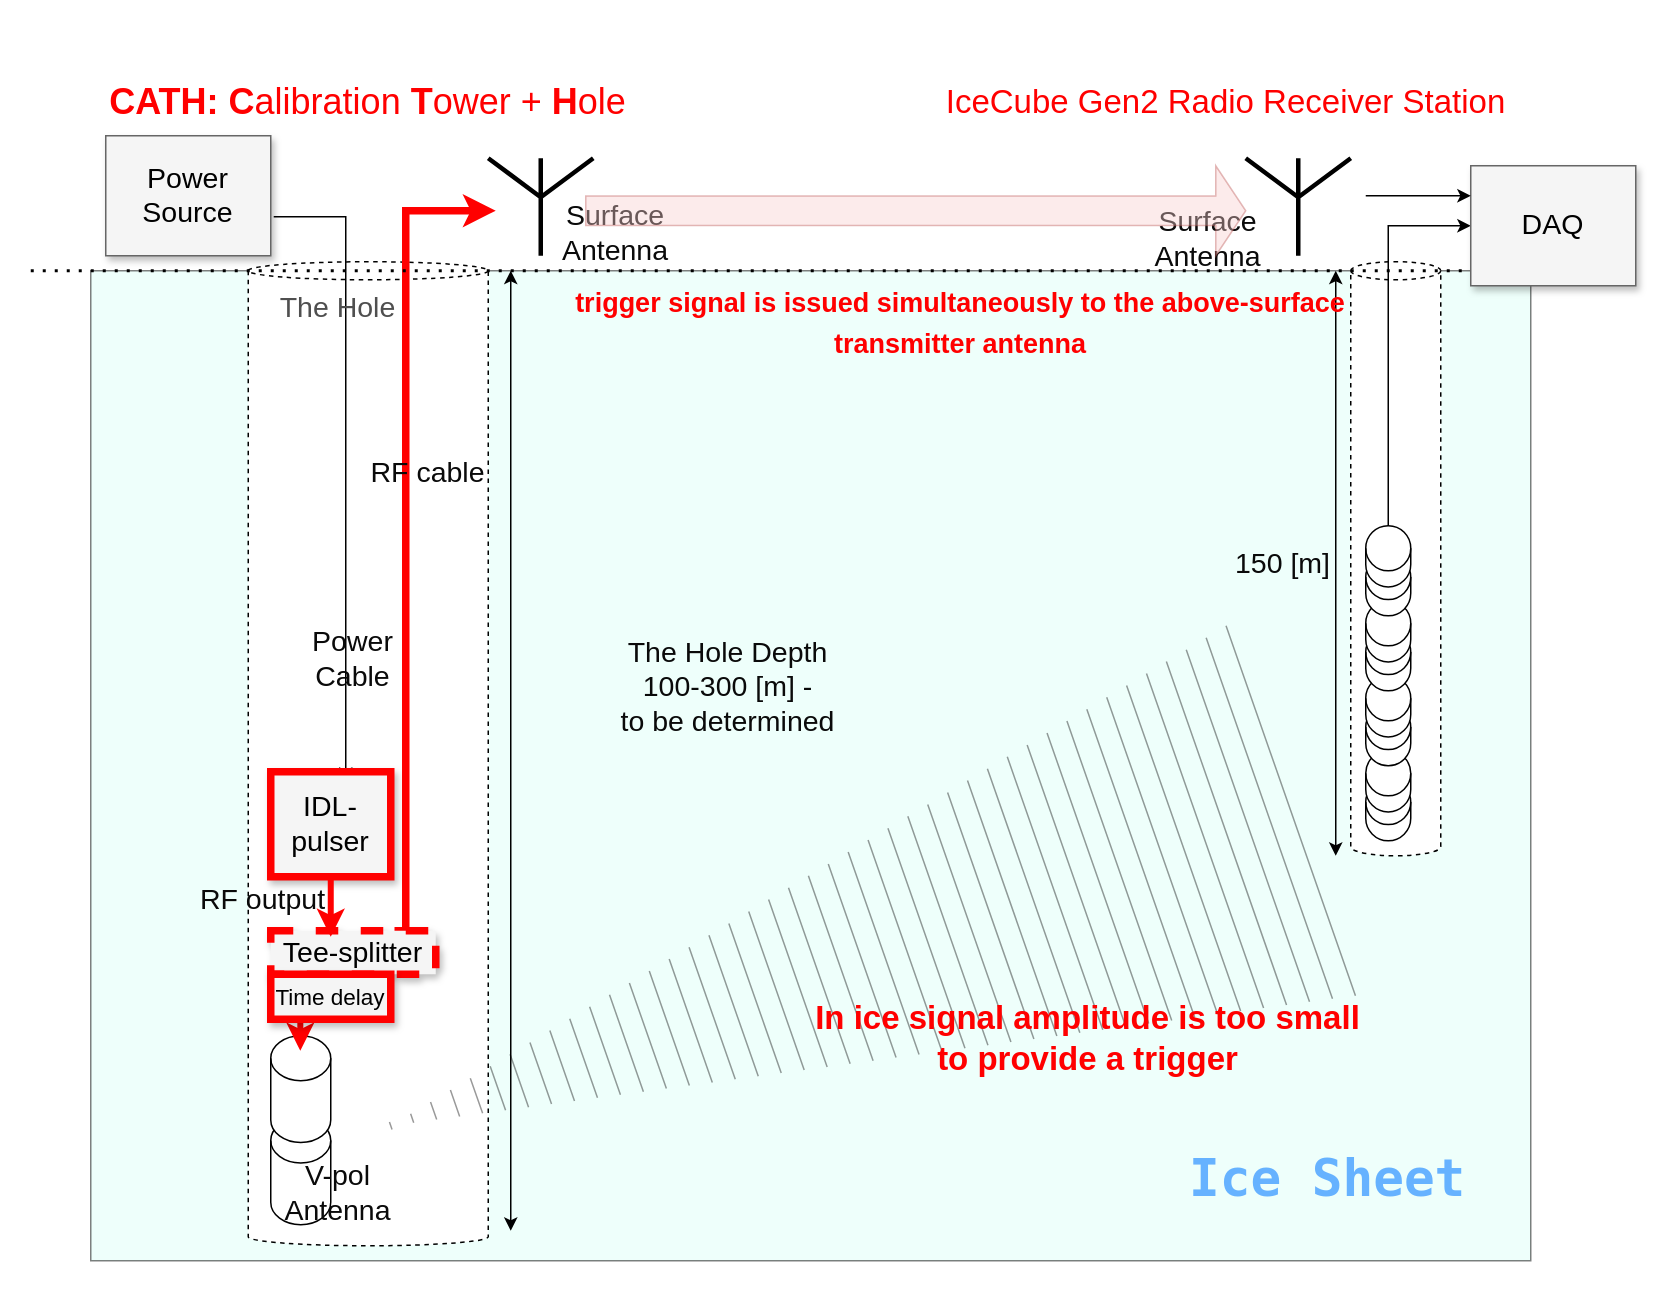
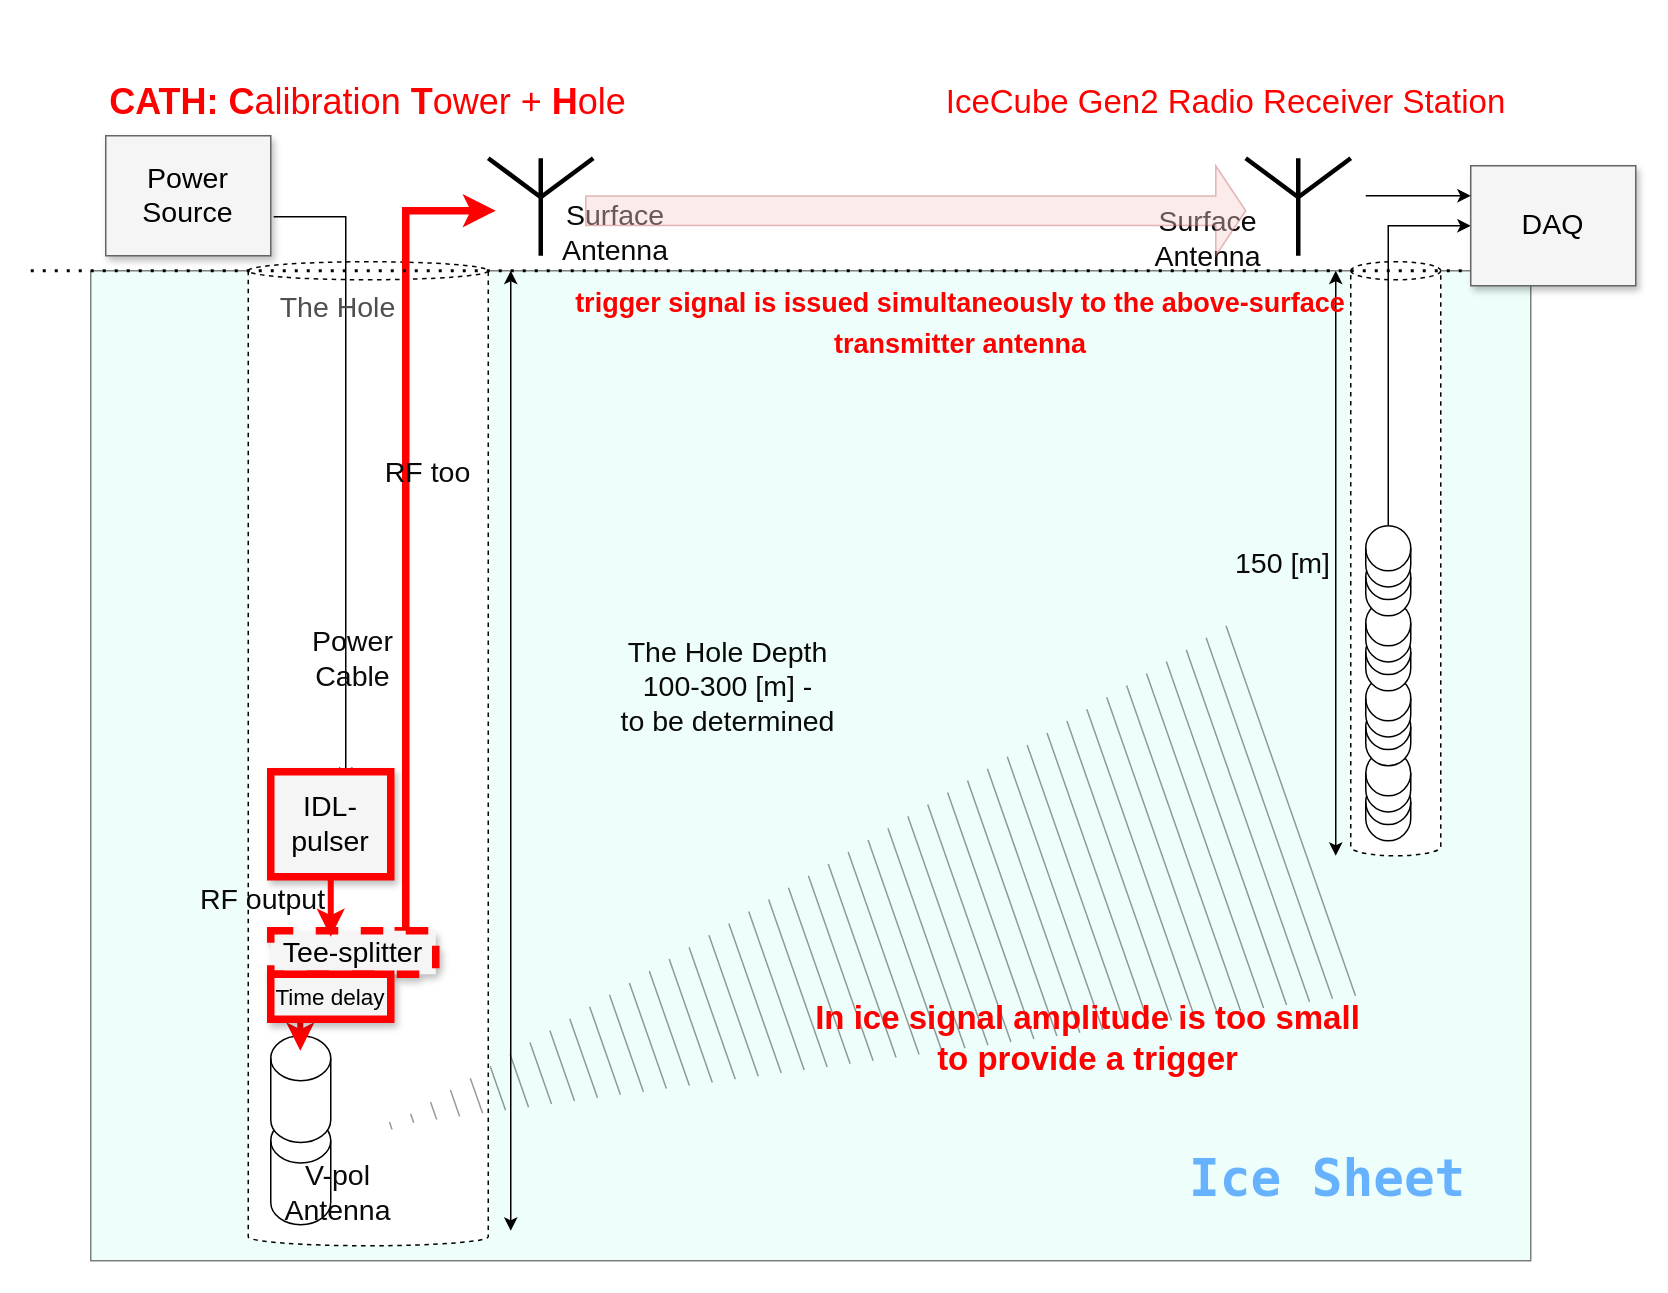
node "RF cable": label "RF cable" -> "RF too"
